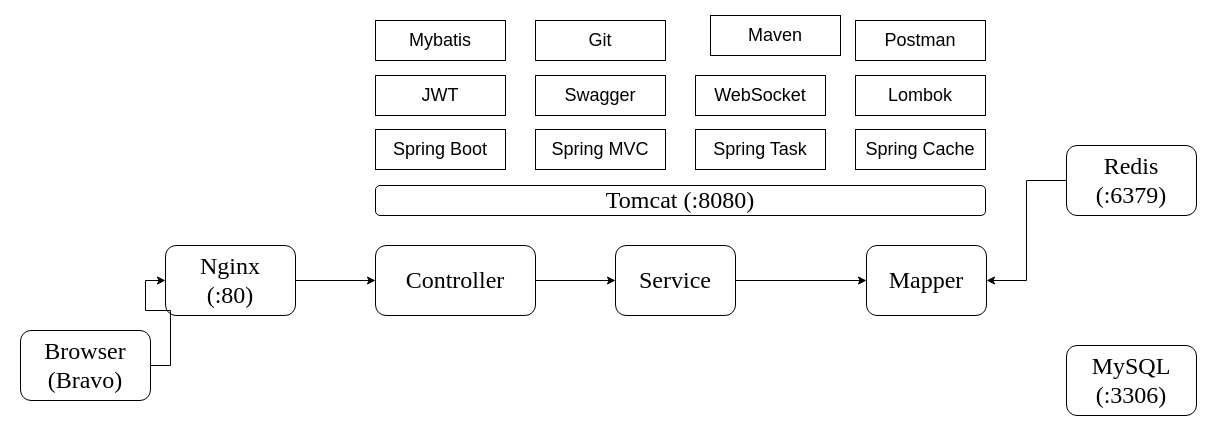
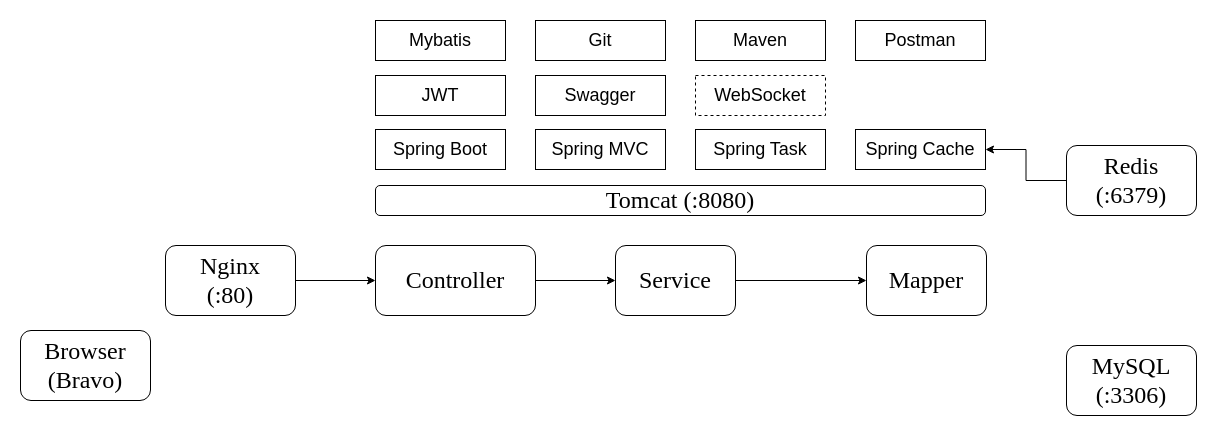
node "Maven": moved (776, 36) -> (761, 41)
node "WebSocket": style solid -> dashed
node "Lombok": removed
edge "Redis (:6379)" -> "Mapper": now "Redis (:6379)" -> "Spring Cache"
edge "Browser (Bravo)" -> "Nginx (:80)": removed
